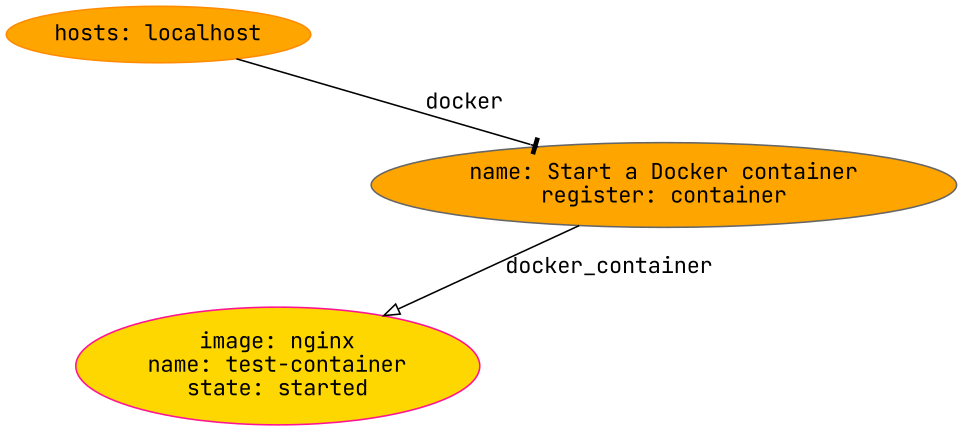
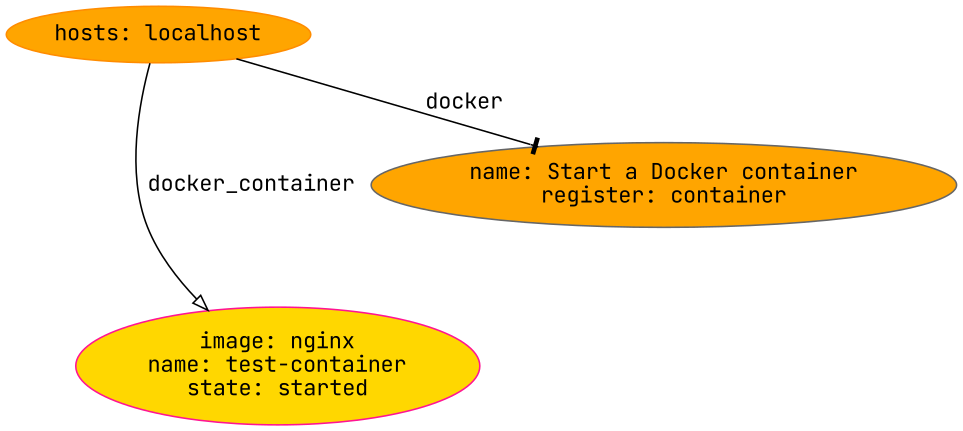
edge "name: Start a Docker container register: container" -> "image: nginx name: test-container state: started": now "hosts: localhost" -> "image: nginx name: test-container state: started"
